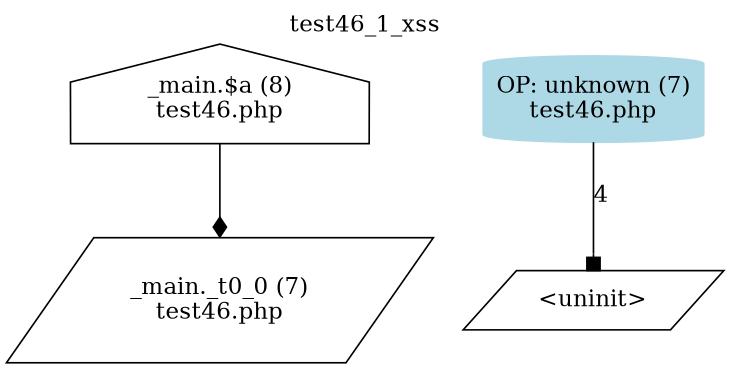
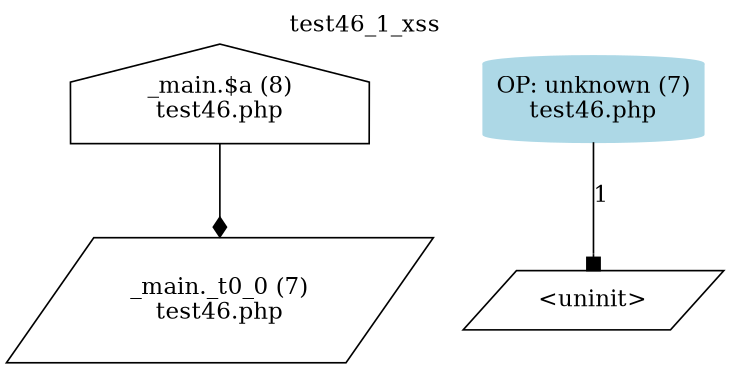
edge "OP: unknown (7) test46.php" -> "<uninit>": label "4" -> "1"
